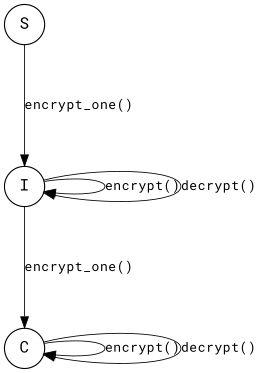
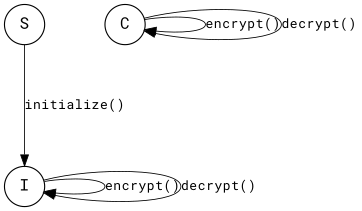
edge "S" -> "I": label "encrypt_one()" -> "initialize()"
edge "I" -> "C": removed, label "encrypt_one()"
